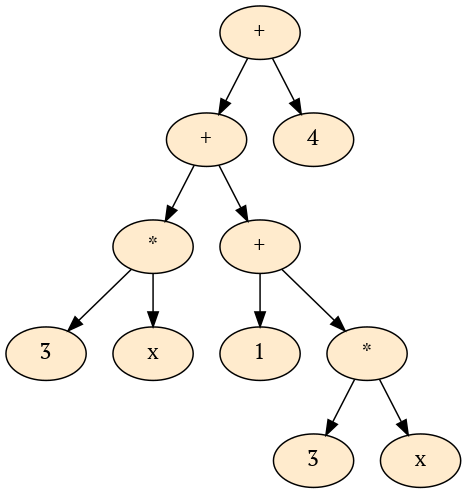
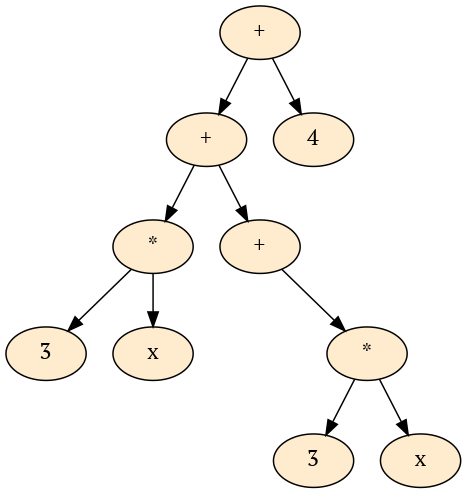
node "1": removed
